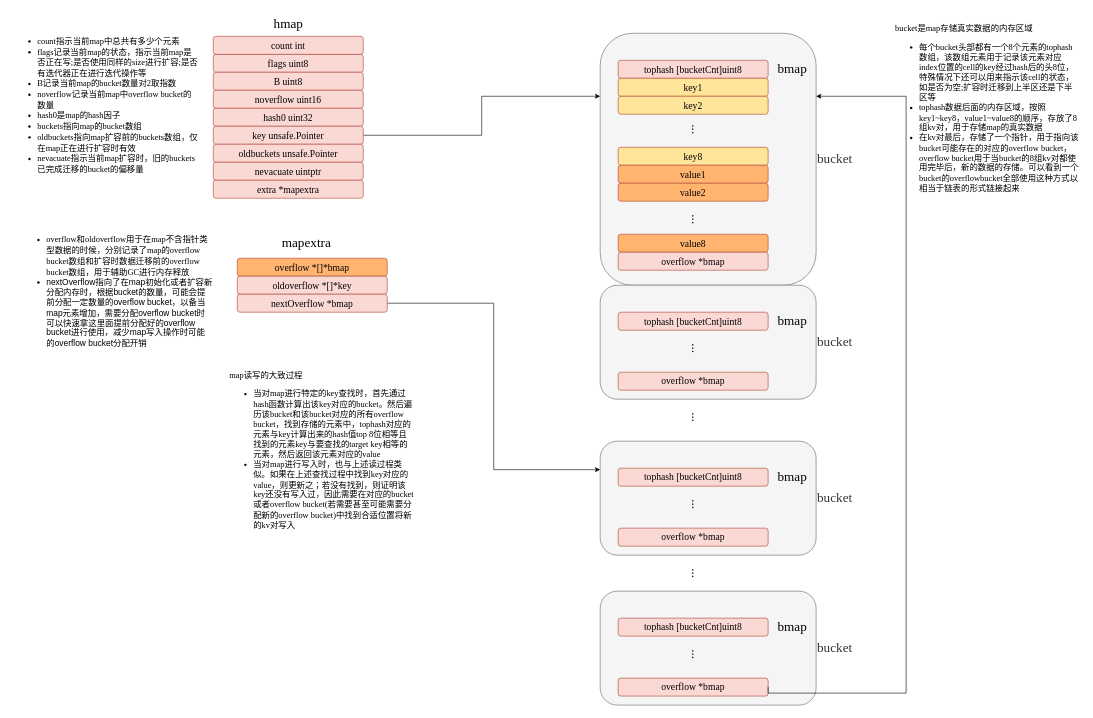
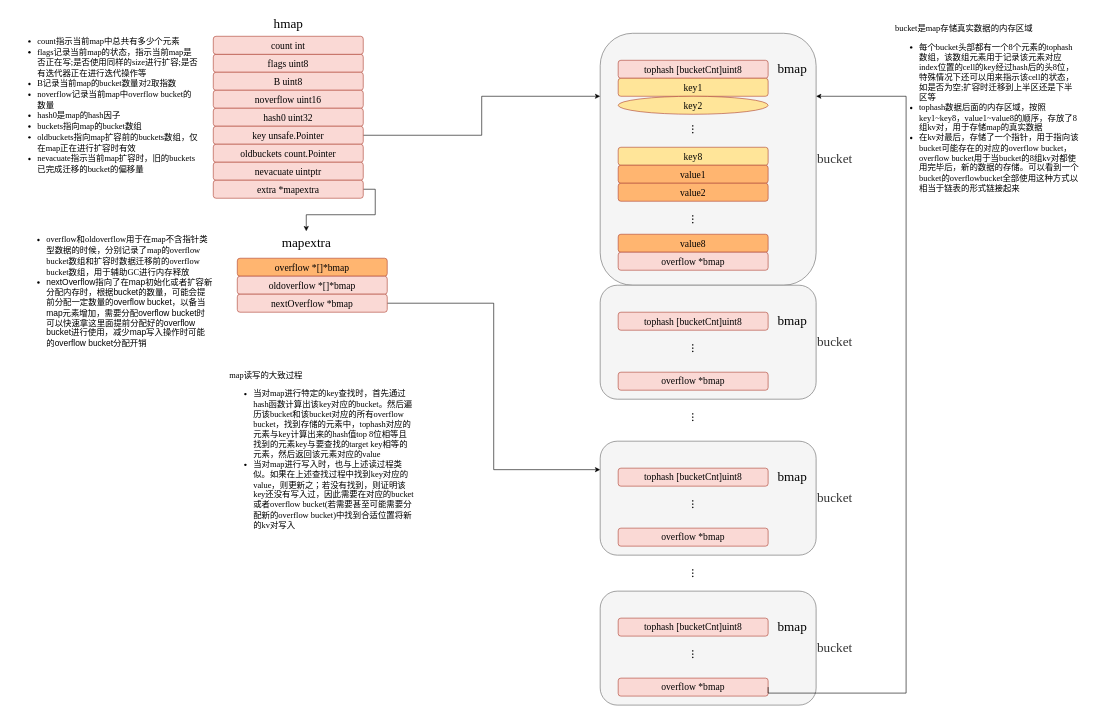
node "key2": shape rounded rectangle -> ellipse
node "oldbuckets unsafe.Pointer": label "oldbuckets unsafe.Pointer" -> "oldbuckets count.Pointer"
edge "extra *mapextra" -> "mapextra": added
node "oldoverflow *[]*key": label "oldoverflow *[]*key" -> "oldoverflow *[]*bmap"
